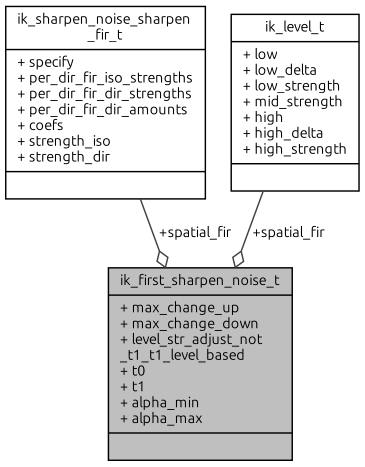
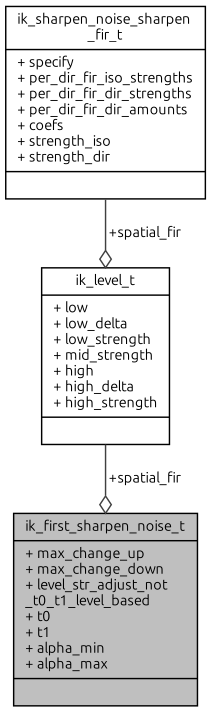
edge "ik_sharpen_noise_sharpen" -> "ik_first_sharpen_noise_t": now "ik_sharpen_noise_sharpen" -> "ik_level_t"
node "ik_first_sharpen_noise_t": text "_t1_t1_level_based" -> "_t0_t1_level_based"
